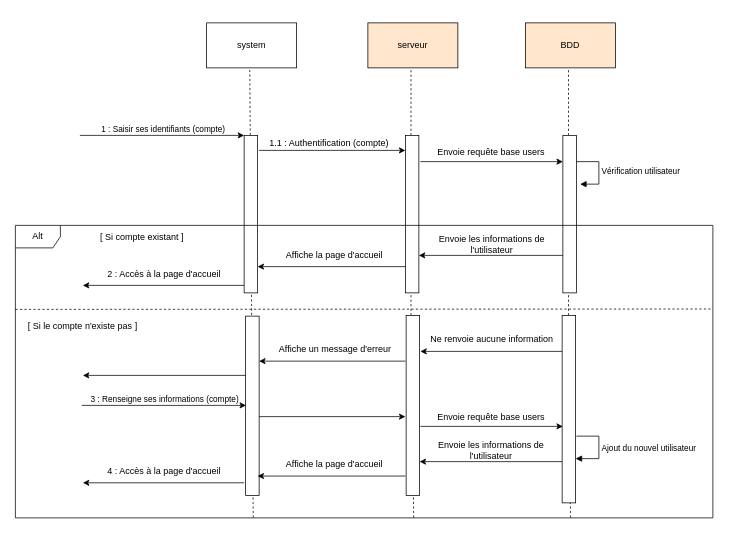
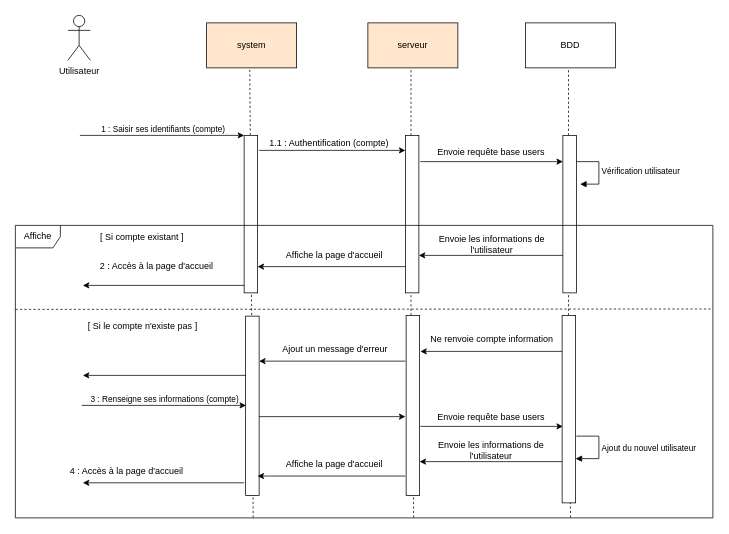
node "Utilisateur": added
node "system": fillcolor #ffffff -> #ffe6cc
node "BDD": fillcolor #ffe6cc -> #ffffff
node "Alt": label "Alt" -> "Affiche"
node "2 : Accès à la page d'accueil": moved (164, 274) -> (156, 267)
node "[ Si le compte n'existe pas ]": moved (83, 327) -> (143, 327)
node "Ne renvoie aucune information": label "Ne renvoie aucune information" -> "Ne renvoie compte information"
node "Affiche un message d'erreur": label "Affiche un message d'erreur" -> "Ajout un message d'erreur"
node "4 : Accès à la page d'accueil": moved (164, 472) -> (126, 472)
